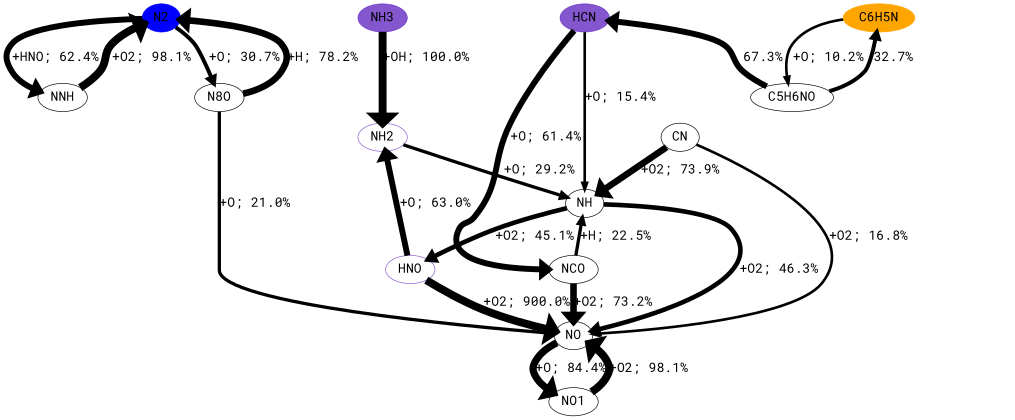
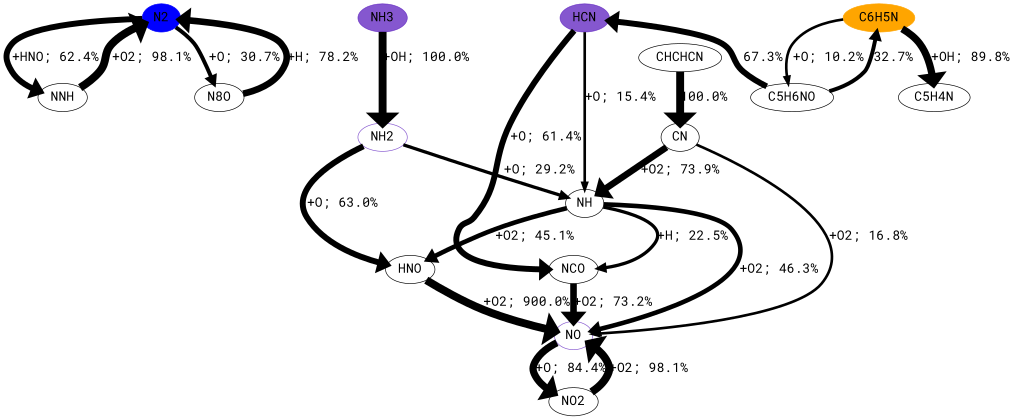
node "CHCHCN": added
node "C5H4N": added
edge "HNO" -> "NH2": reversed
edge "NCO" -> "NH": reversed
node "HNO": color #500dbab1 -> black
edge "N8O" -> "NO": removed, label "+O; 21.0%"
node "NO": color black -> #500dbab1
node "NO1": label "NO1" -> "NO2"
